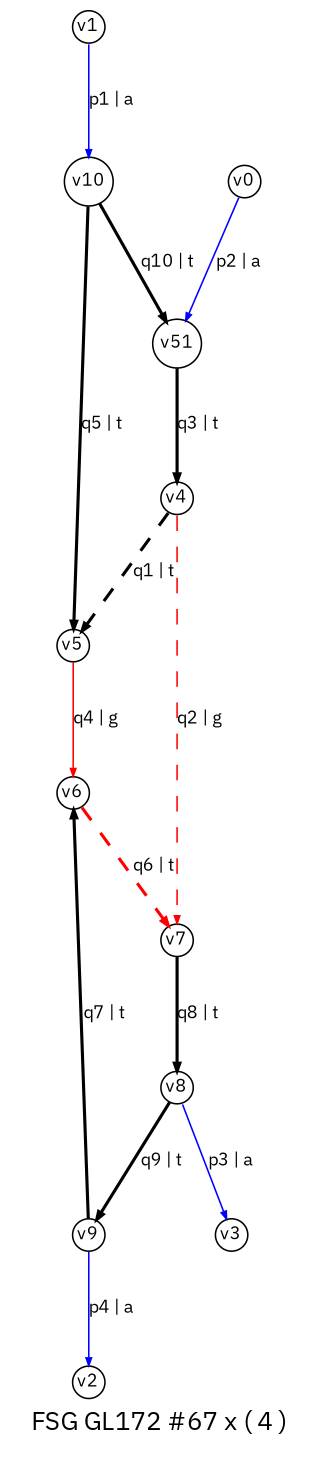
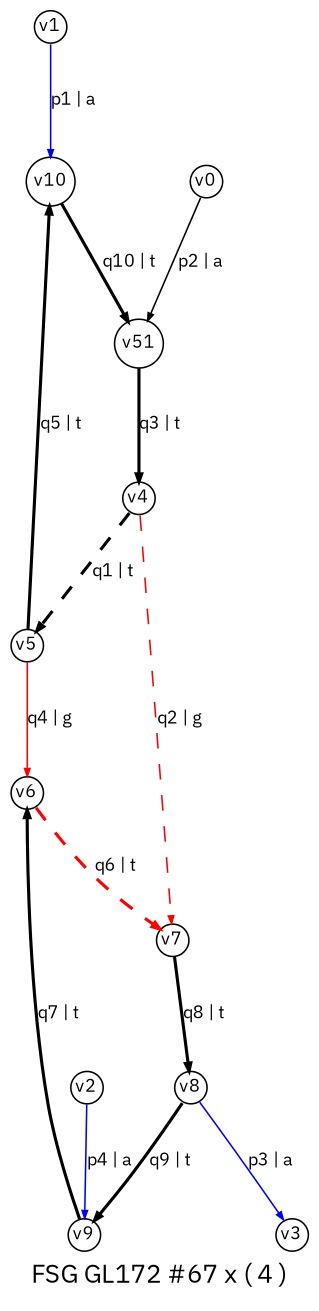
edge "v0" -> "v51": color blue -> black
edge "v10" -> "v5": reversed
edge "v9" -> "v2": reversed
